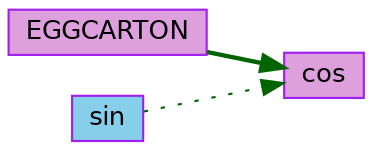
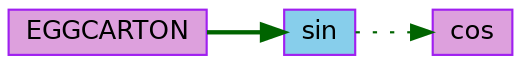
edge "EGGCARTON" -> "cos": now "EGGCARTON" -> "sin"
